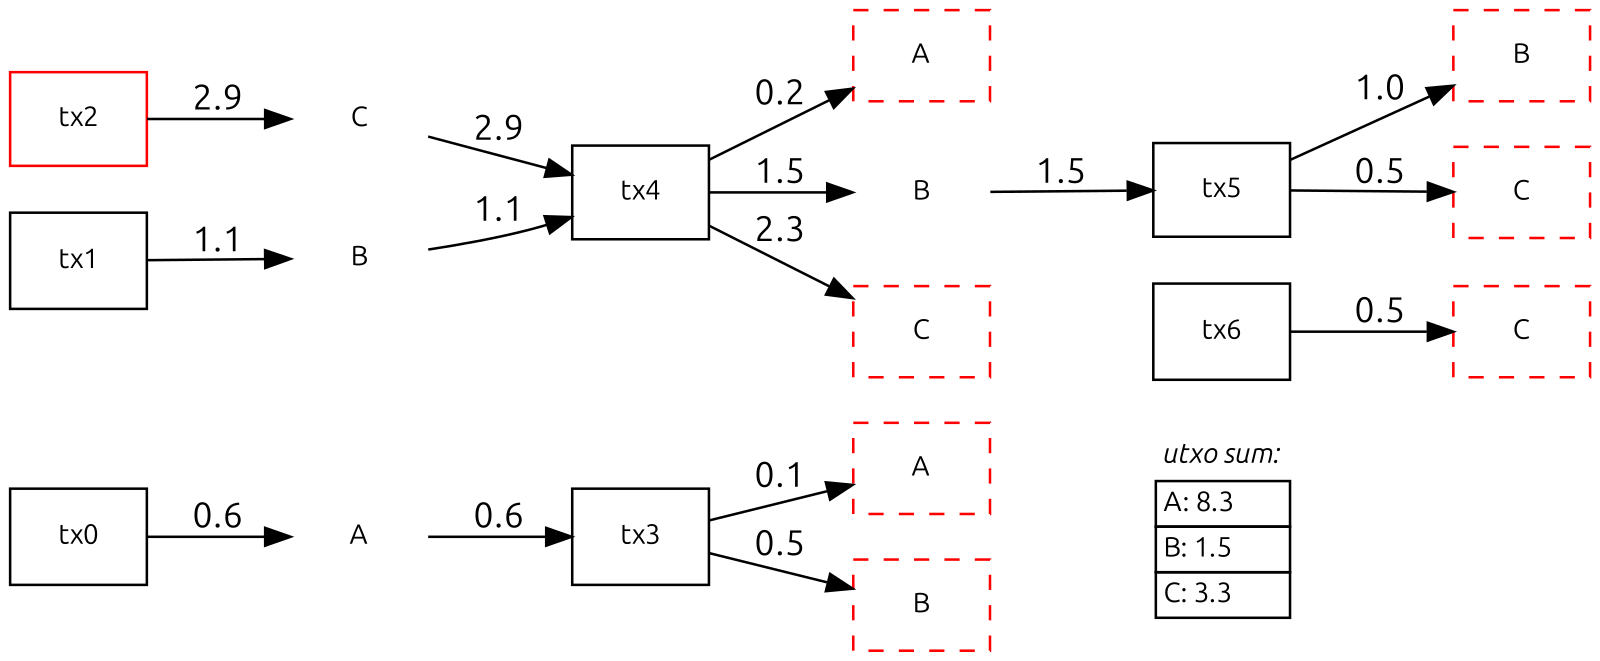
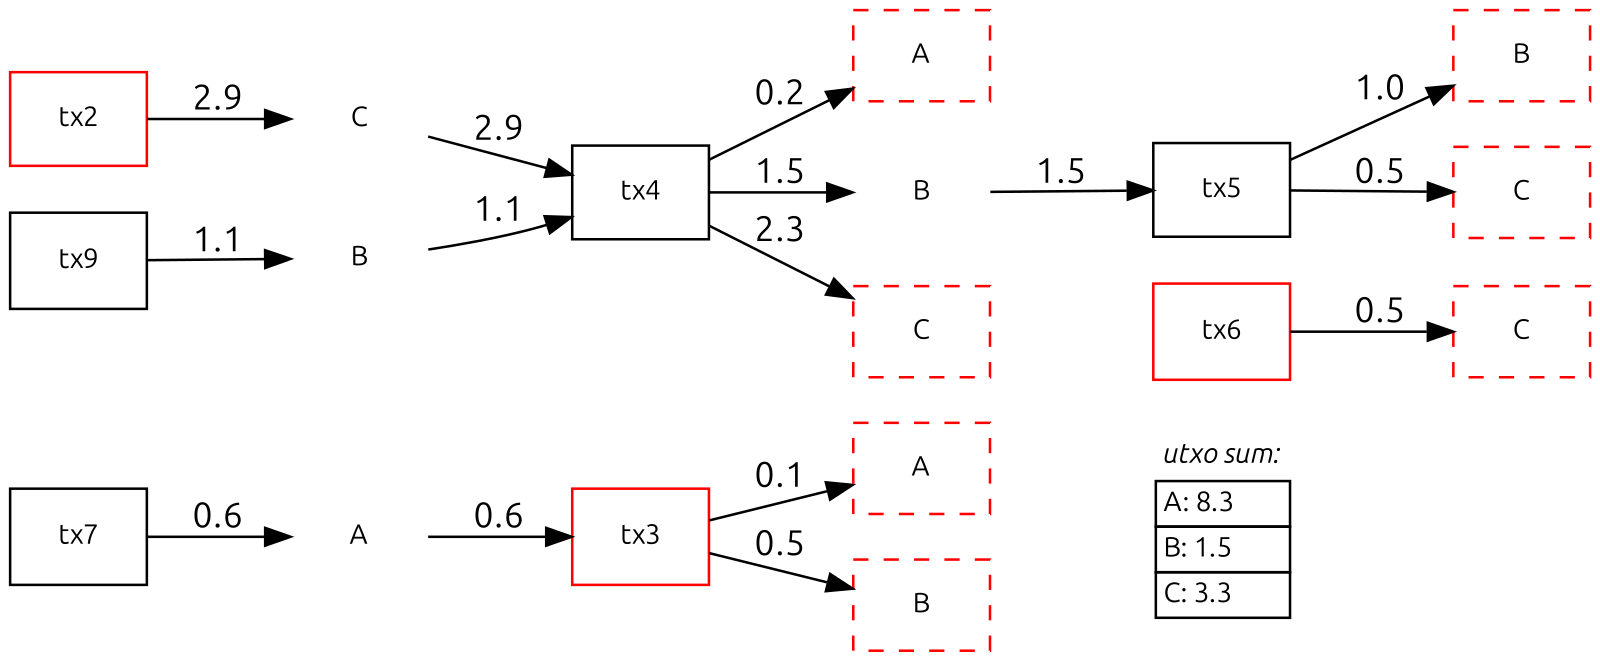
node "tx1": label "tx1" -> "tx9"
node "tx6": color black -> red
node "tx0": label "tx0" -> "tx7"
node "tx3": color black -> red
